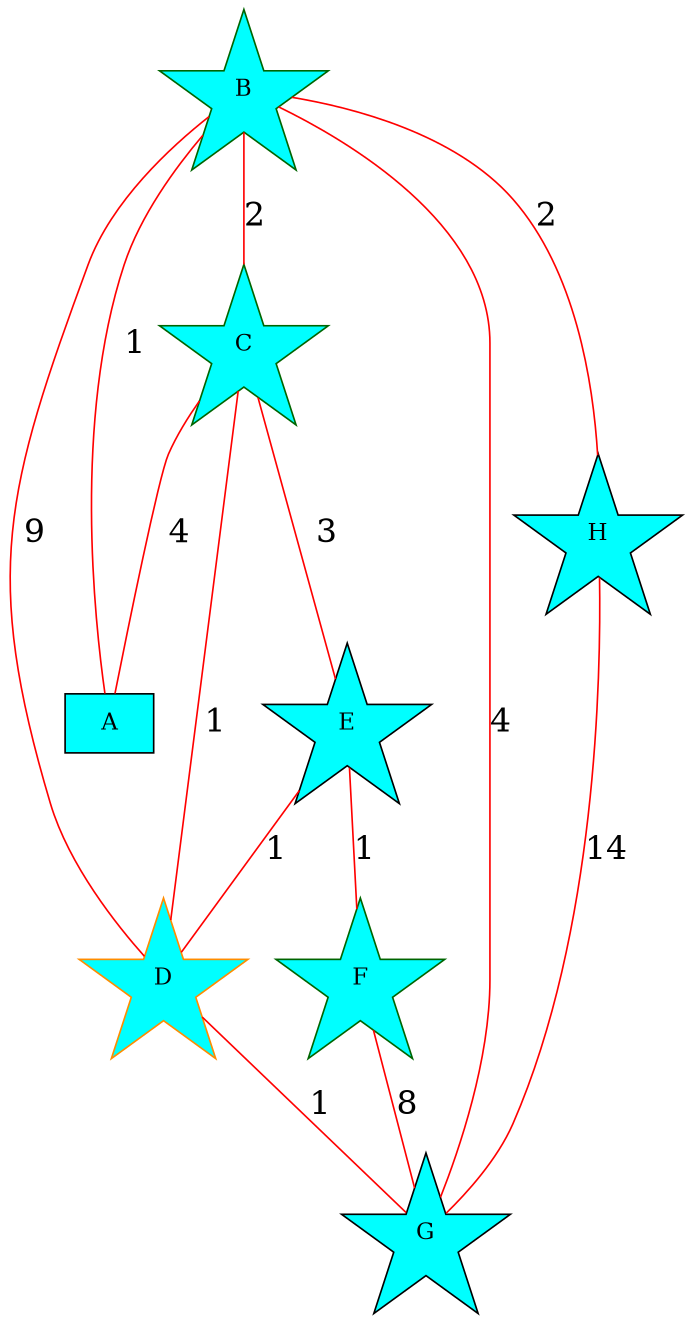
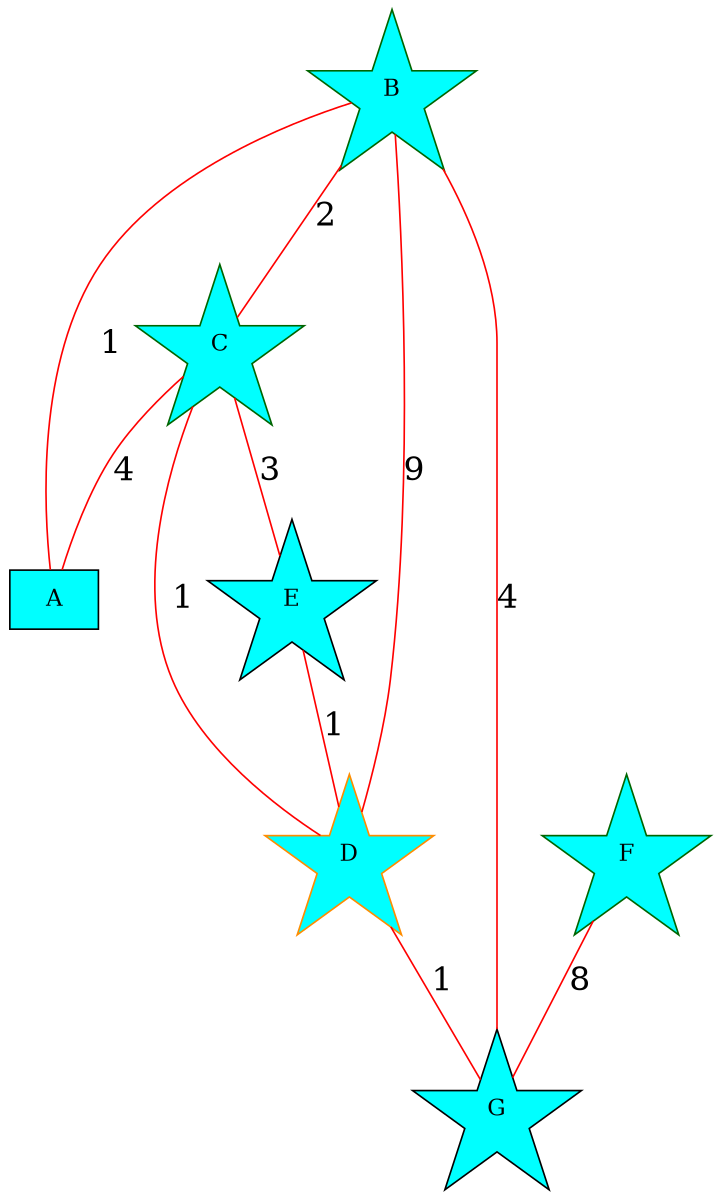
node "H": removed
edge "E" -- "F": removed, label "1"
